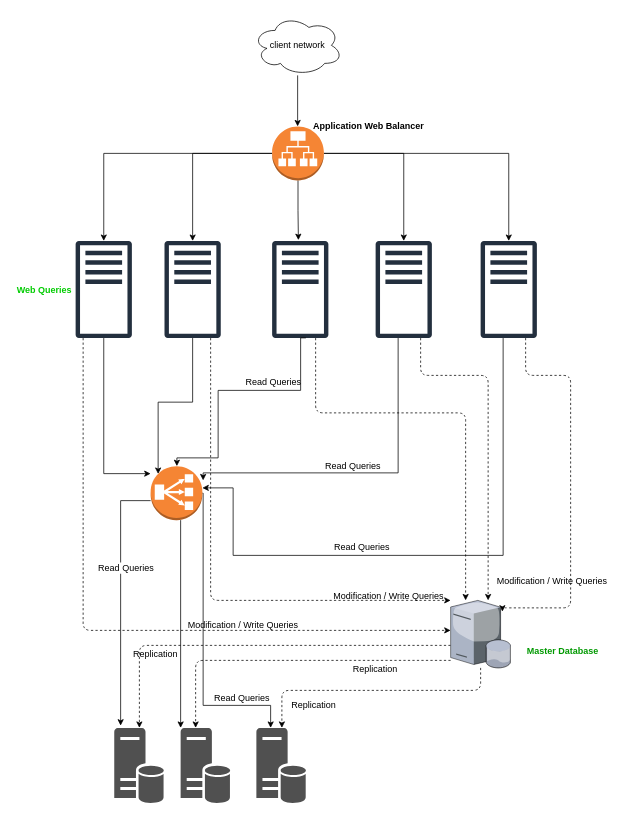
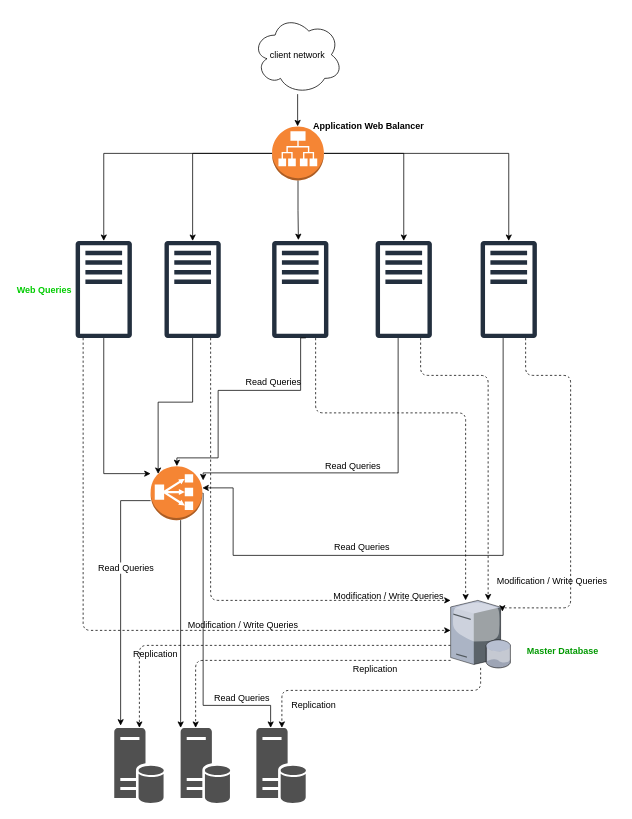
node "client network": size 90x60 -> 90x79
